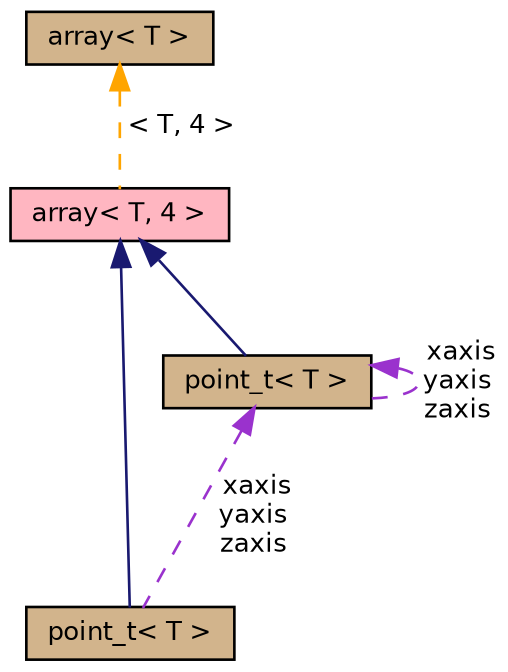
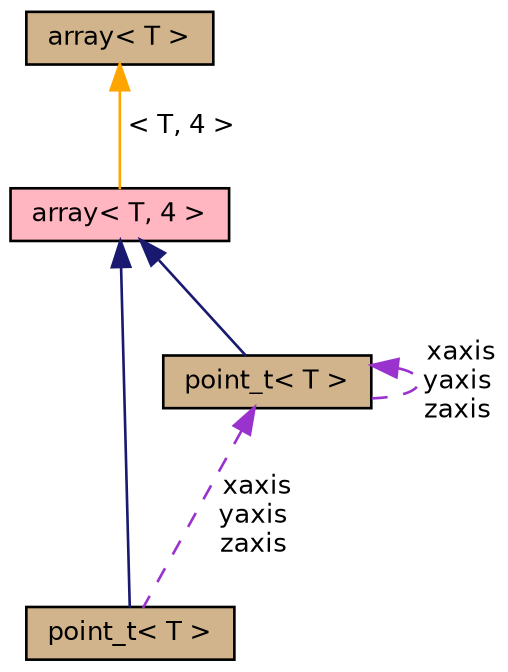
edge "array< T, 4 >" -> "array< T >": style dashed -> solid
